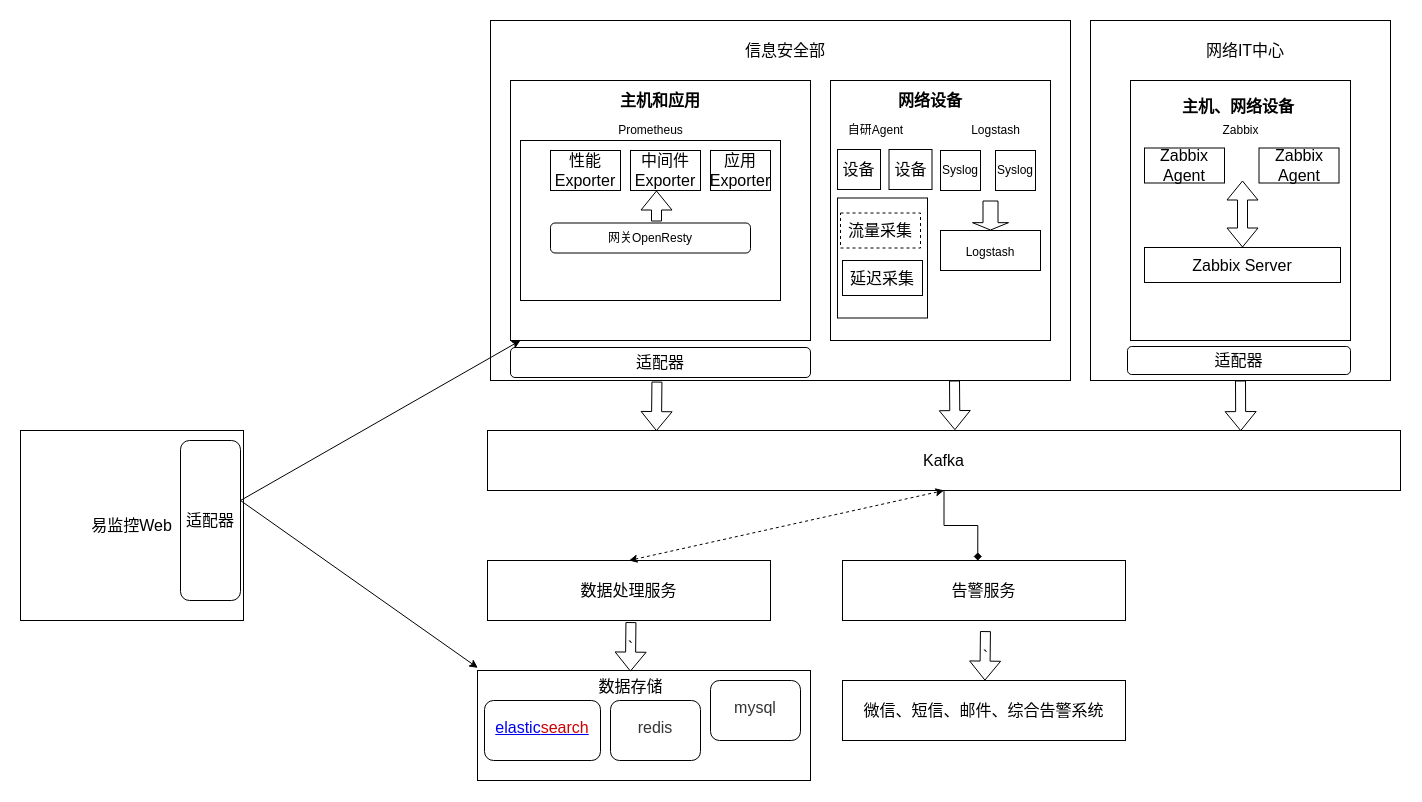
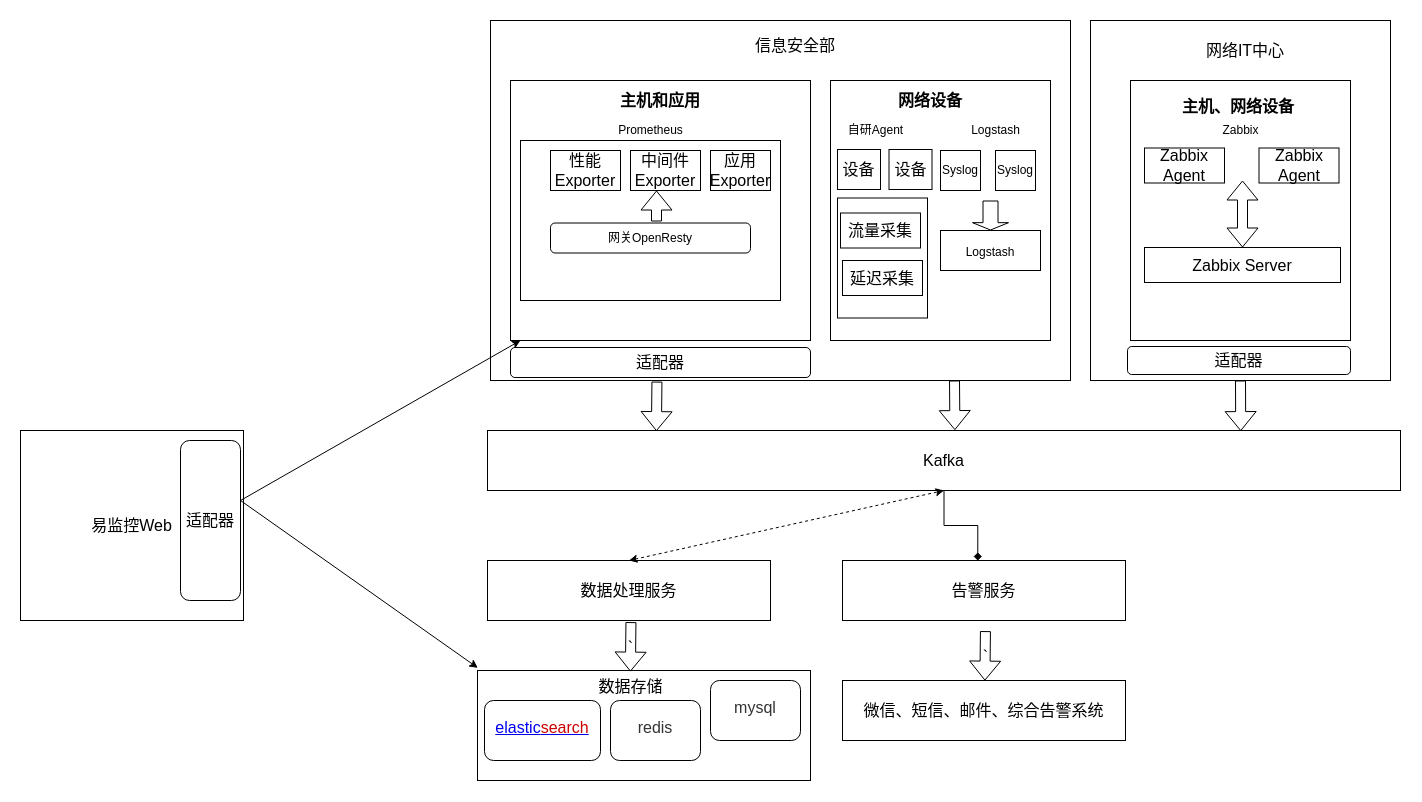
node "信息安全部": moved (786, 51) -> (796, 46)
node "流量采集": style dashed -> solid
